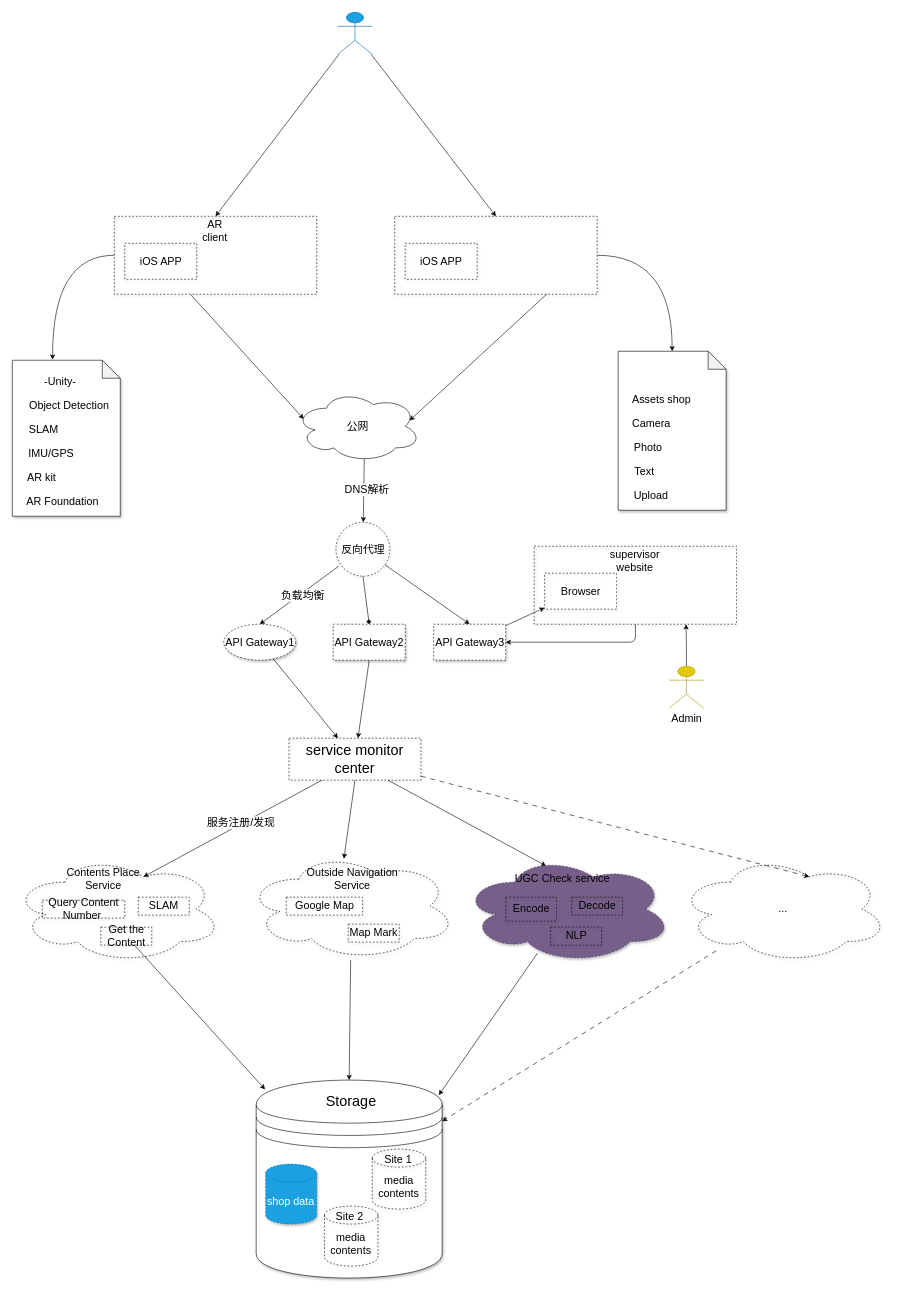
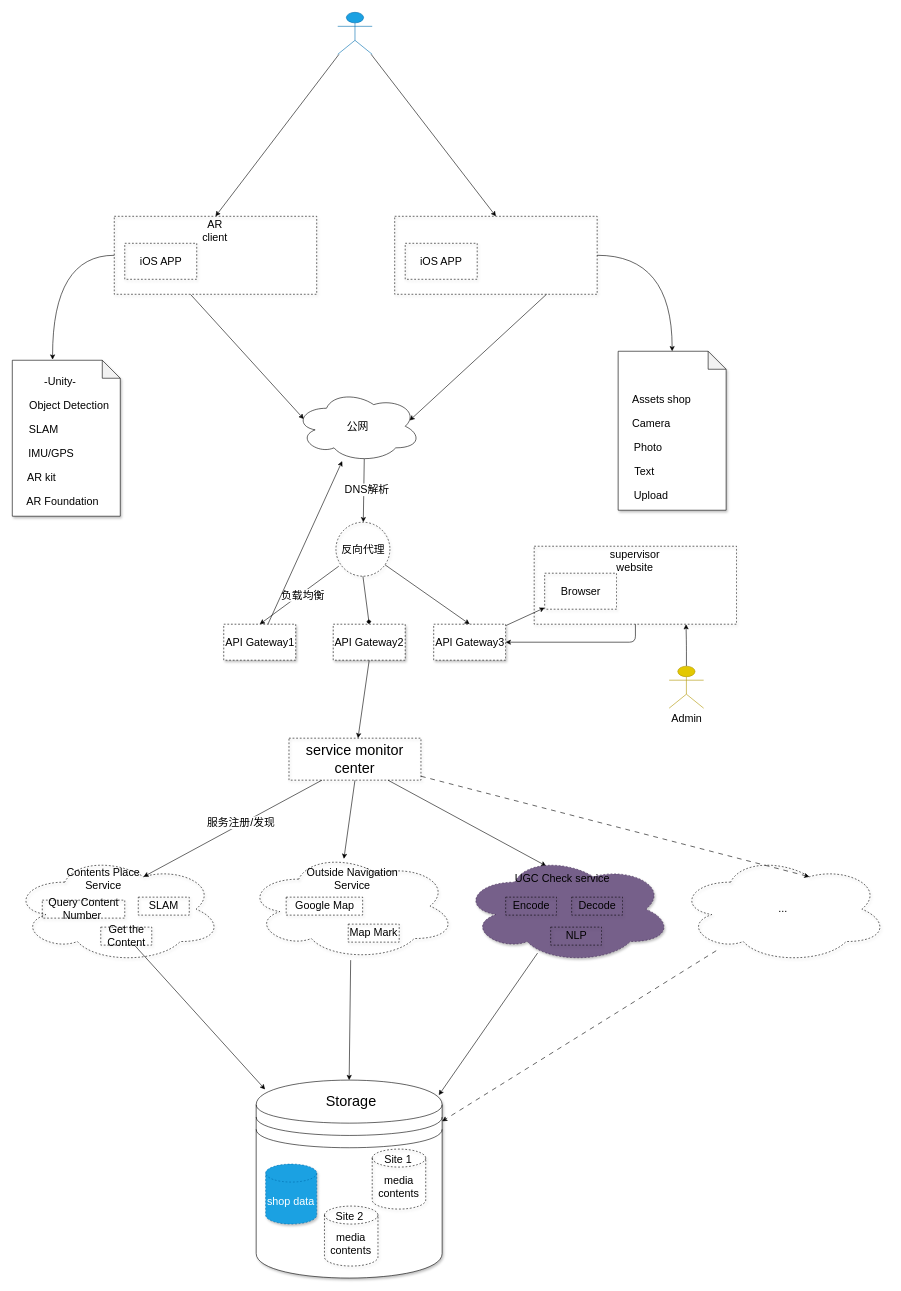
node "API Gateway1": shape ellipse -> rectangle
edge "API Gateway1" -> "service monitor center": now "API Gateway1" -> "公网"
node "Encode": size 51x24 -> 51x18
